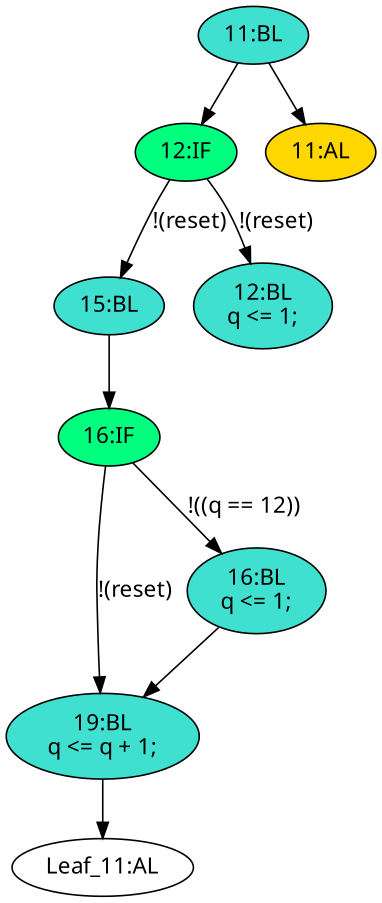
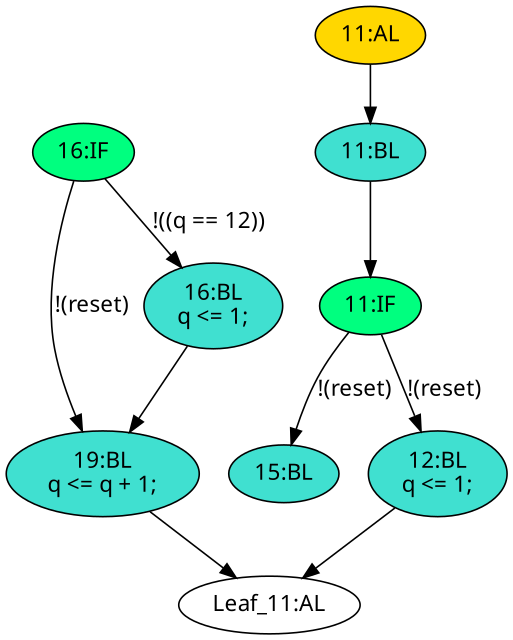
edge "11:BL" -> "11:AL": reversed
node "12:IF": label "12:IF" -> "11:IF"
edge "15:BL" -> "16:IF": removed
edge "12:BL q <= 1;" -> "Leaf_11:AL": added
